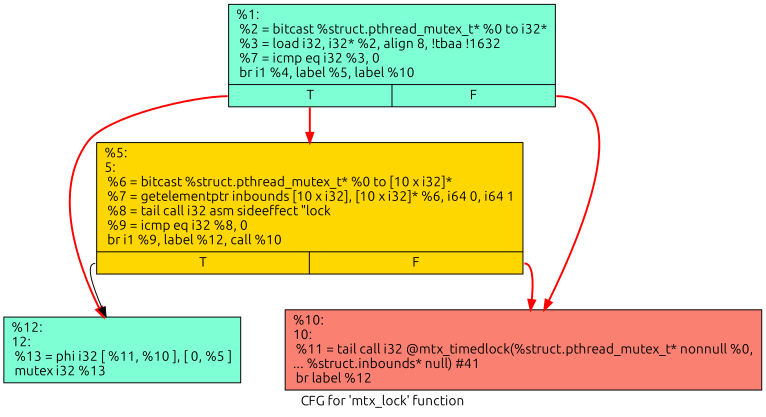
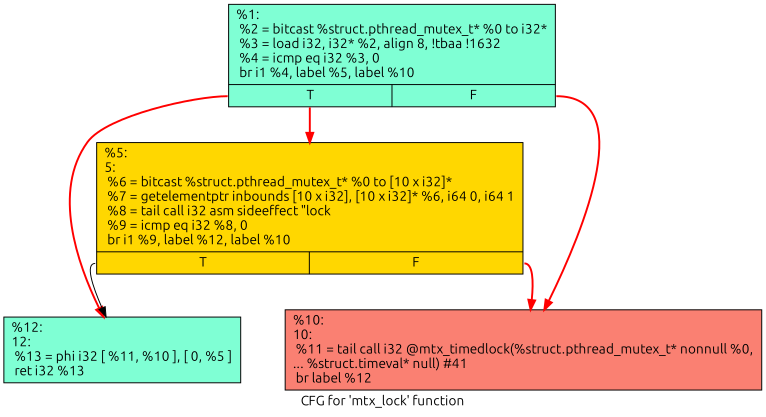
node "%1:": text "%7 = icmp eq i32 %3, 0" -> "%4 = icmp eq i32 %3, 0"
node "%5:": text "br i1 %9, label %12, call %10" -> "br i1 %9, label %12, label %10"
node "%10:": text "... %struct.inbounds* null) #41" -> "... %struct.timeval* null) #41"
node "%12:": text "mutex i32 %13" -> "ret i32 %13"
